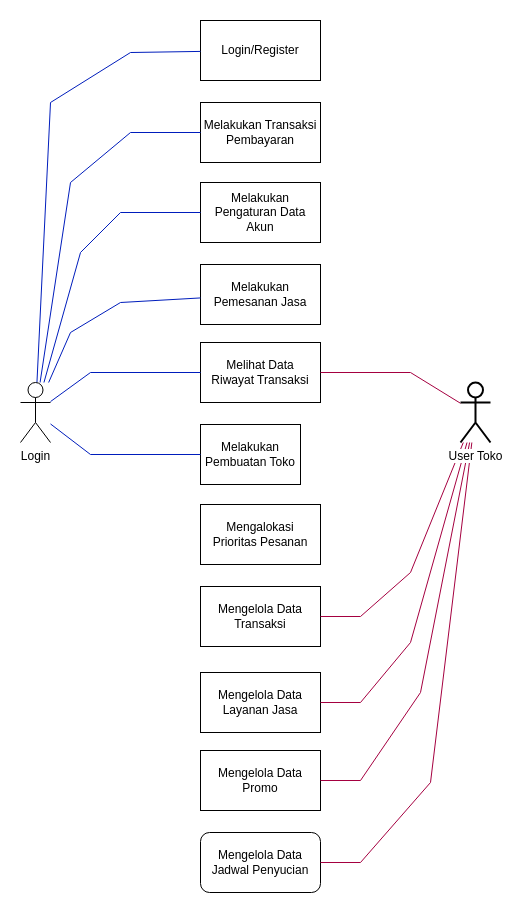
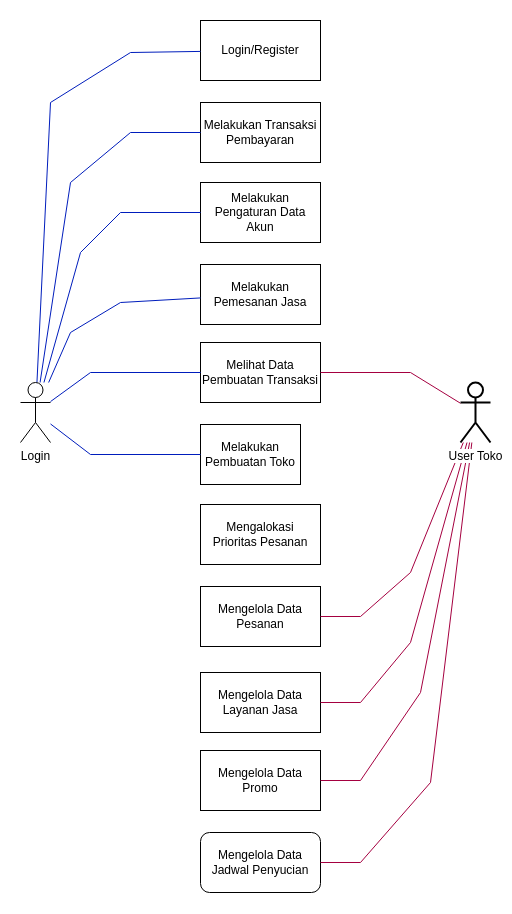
node "Melihat Data Riwayat Transaksi": label "Melihat Data Riwayat Transaksi" -> "Melihat Data Pembuatan Transaksi"
node "Mengelola Data Transaksi": label "Mengelola Data Transaksi" -> "Mengelola Data Pesanan"
